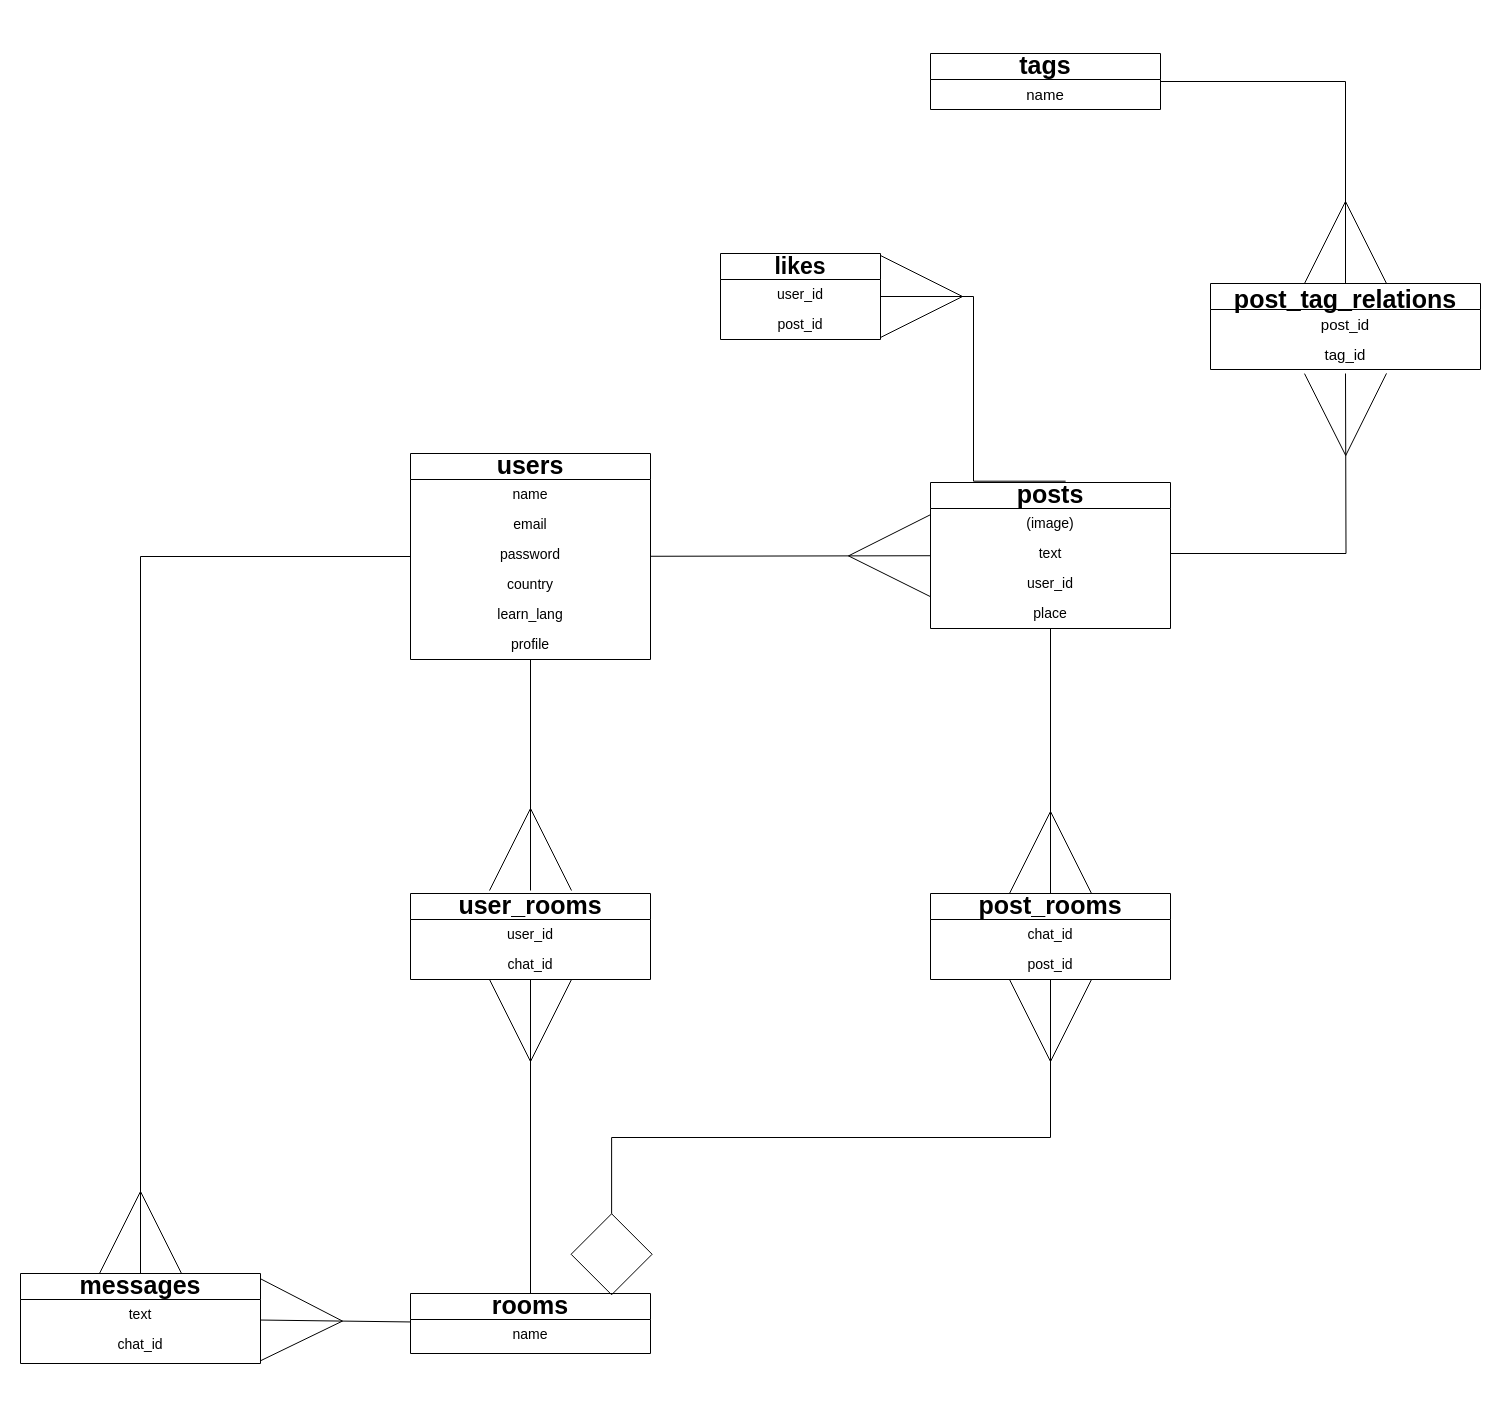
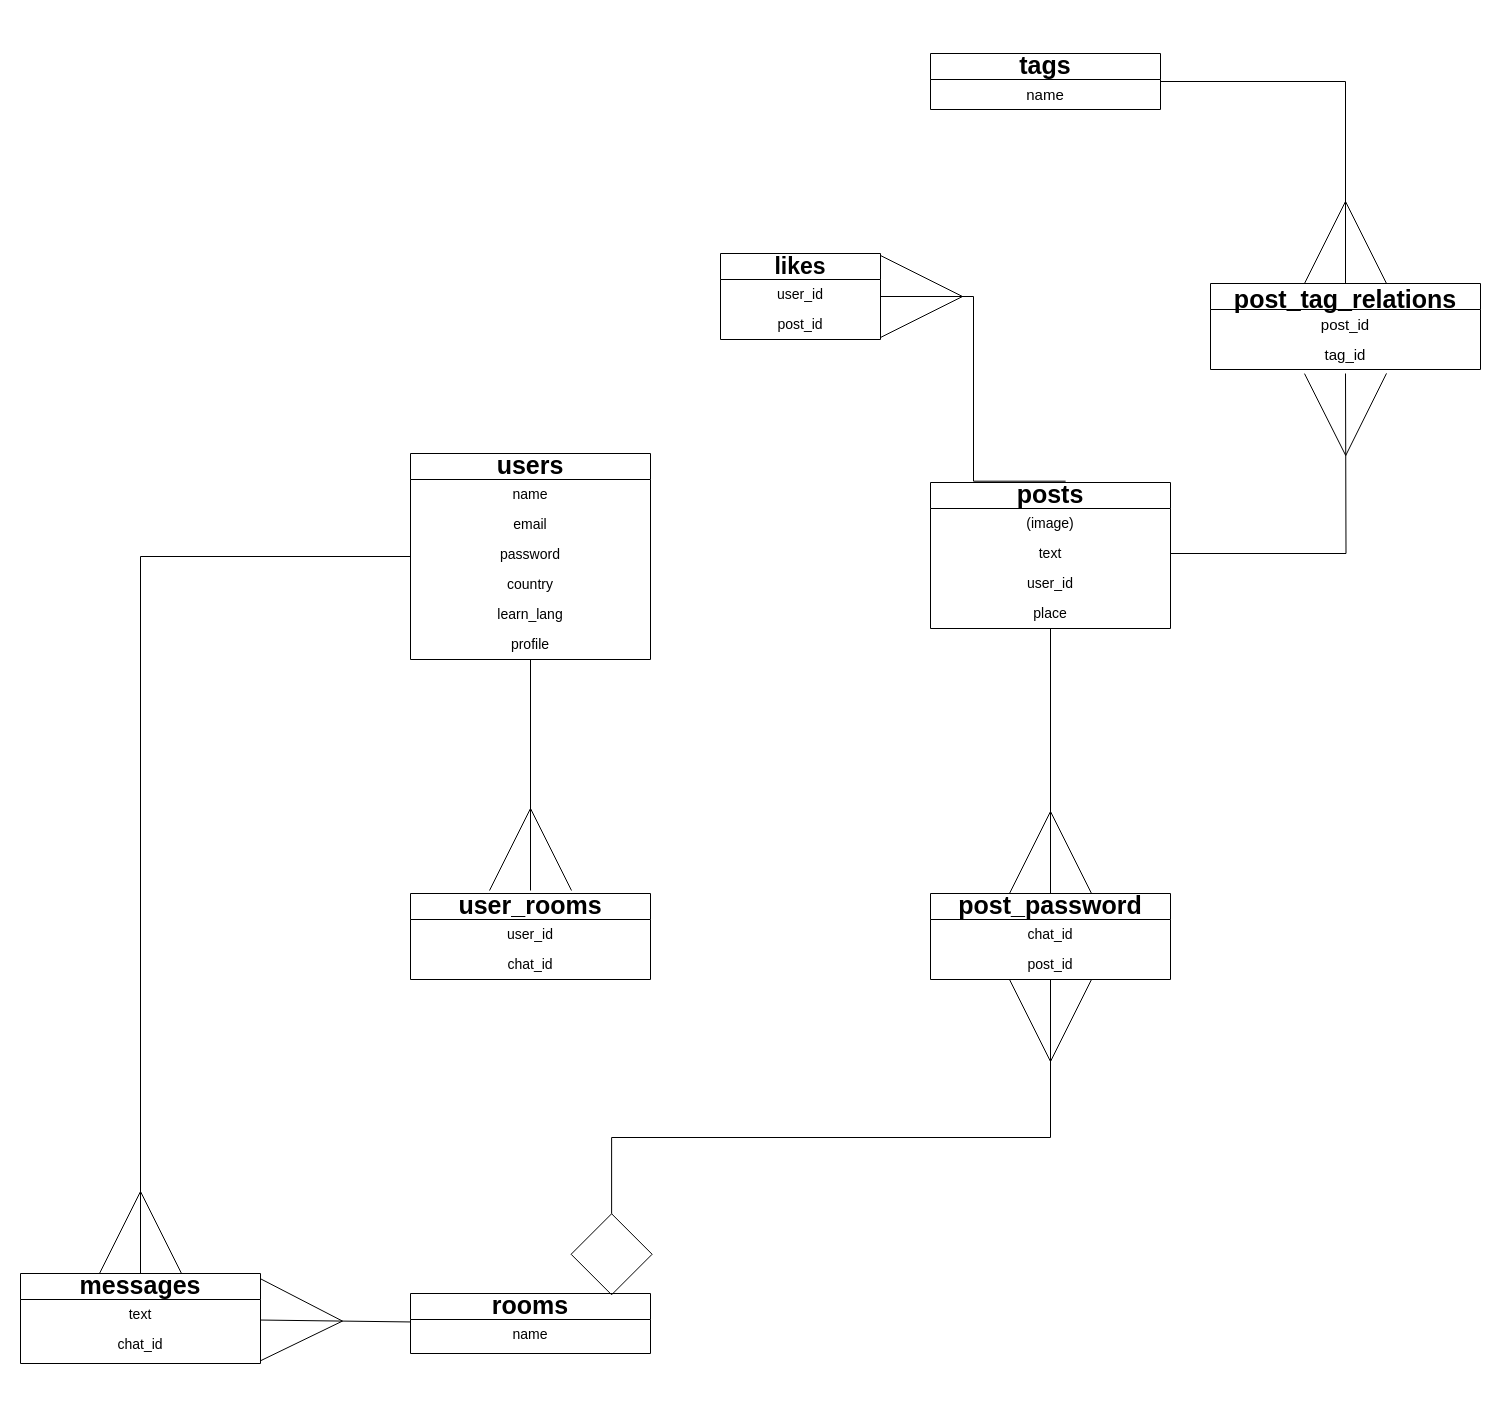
edge "users" -> "posts": removed
node "post_rooms": label "post_rooms" -> "post_password"
edge "rooms" -> "user_rooms": removed
